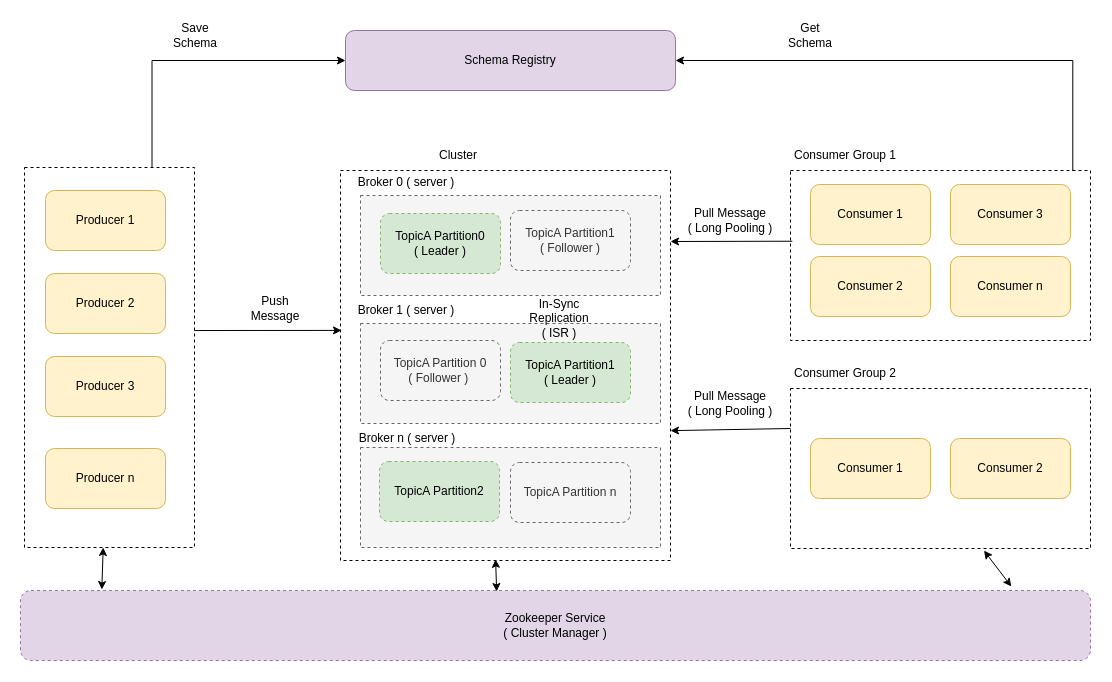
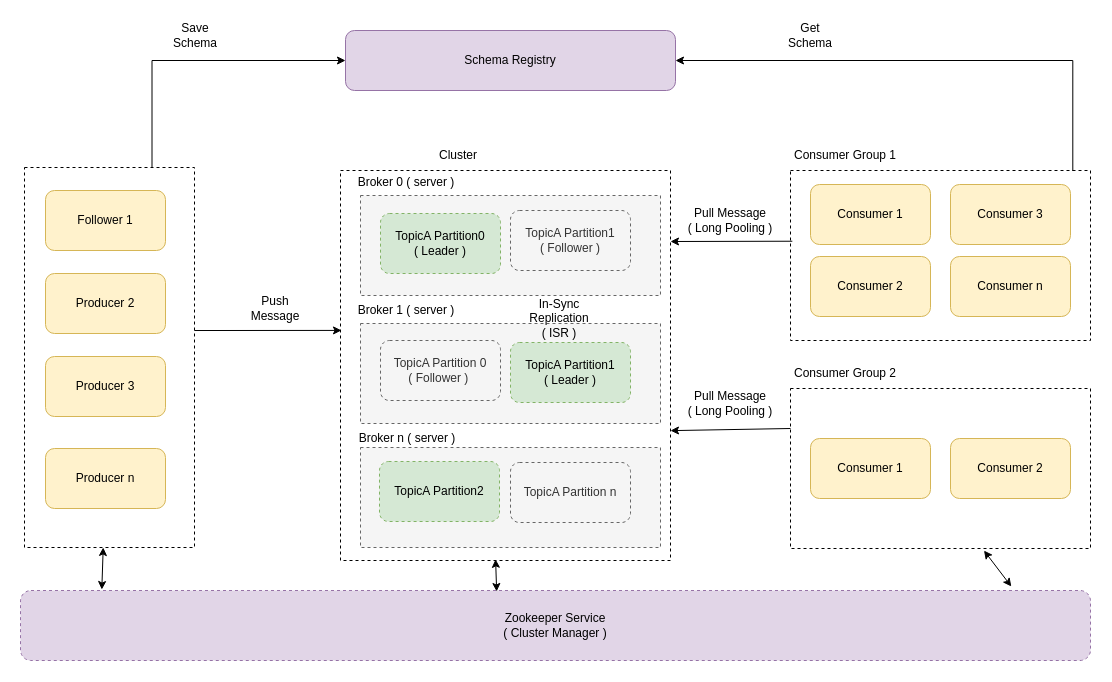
node "Producer 1": label "Producer 1" -> "Follower 1"
